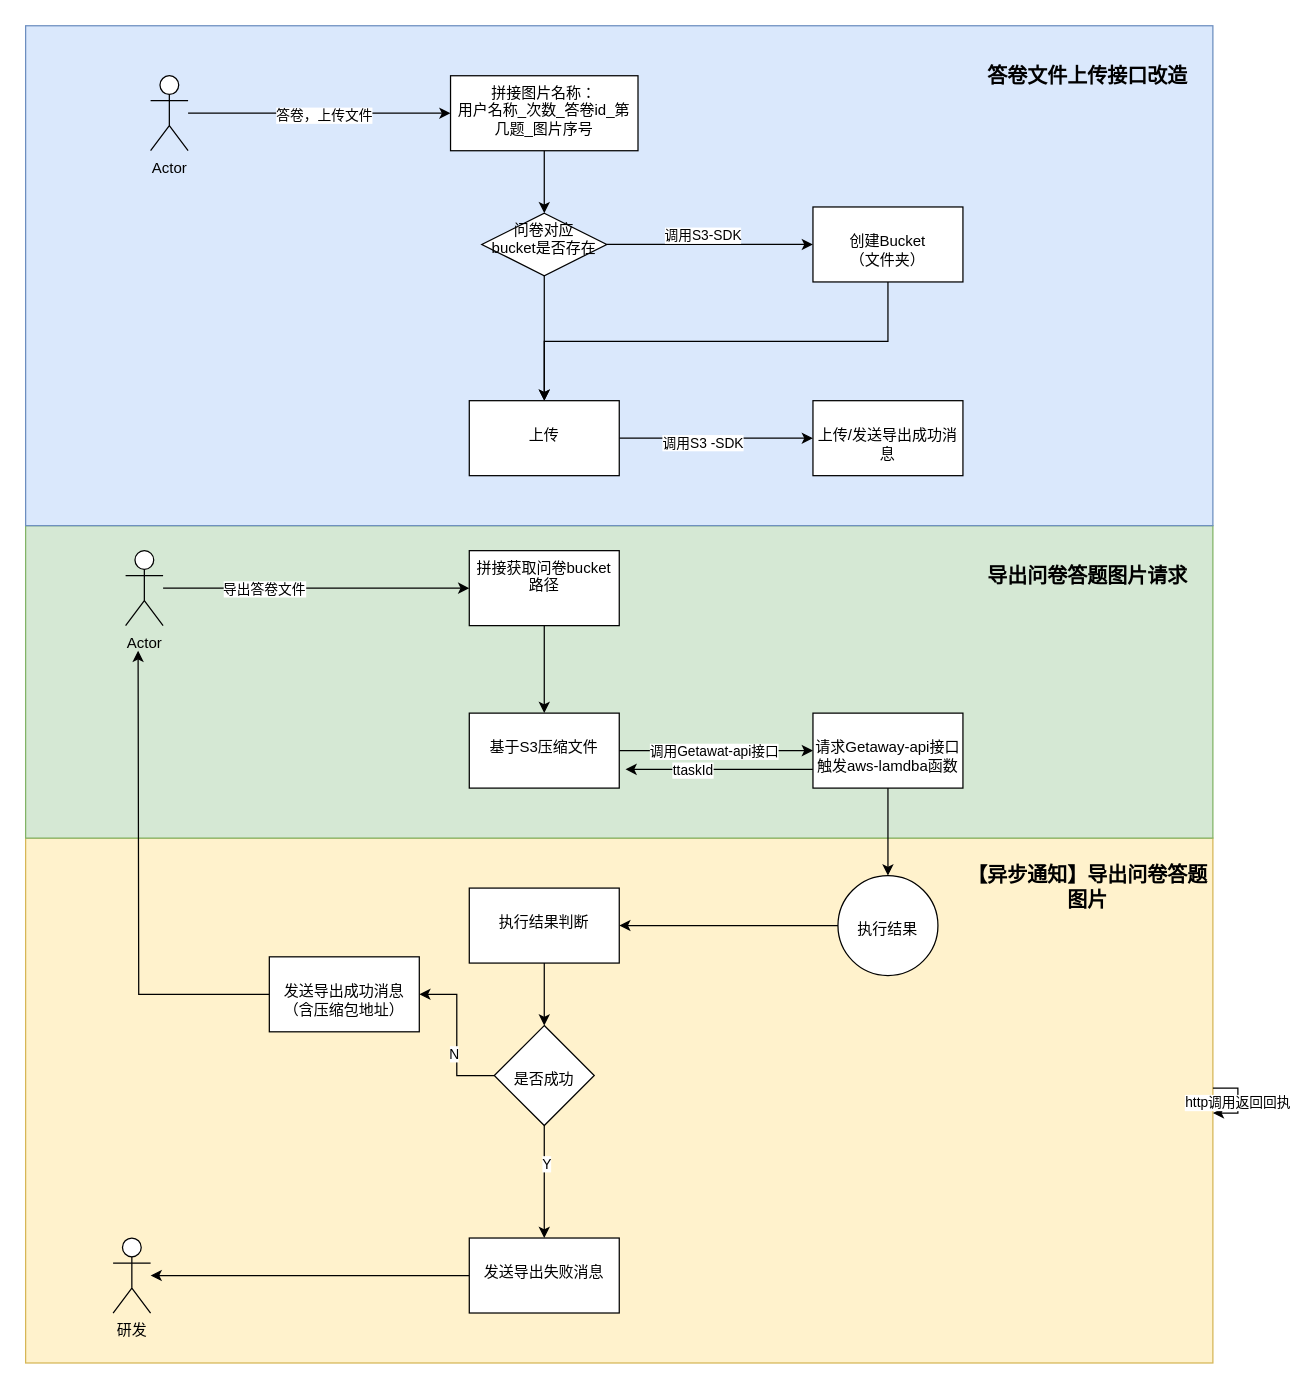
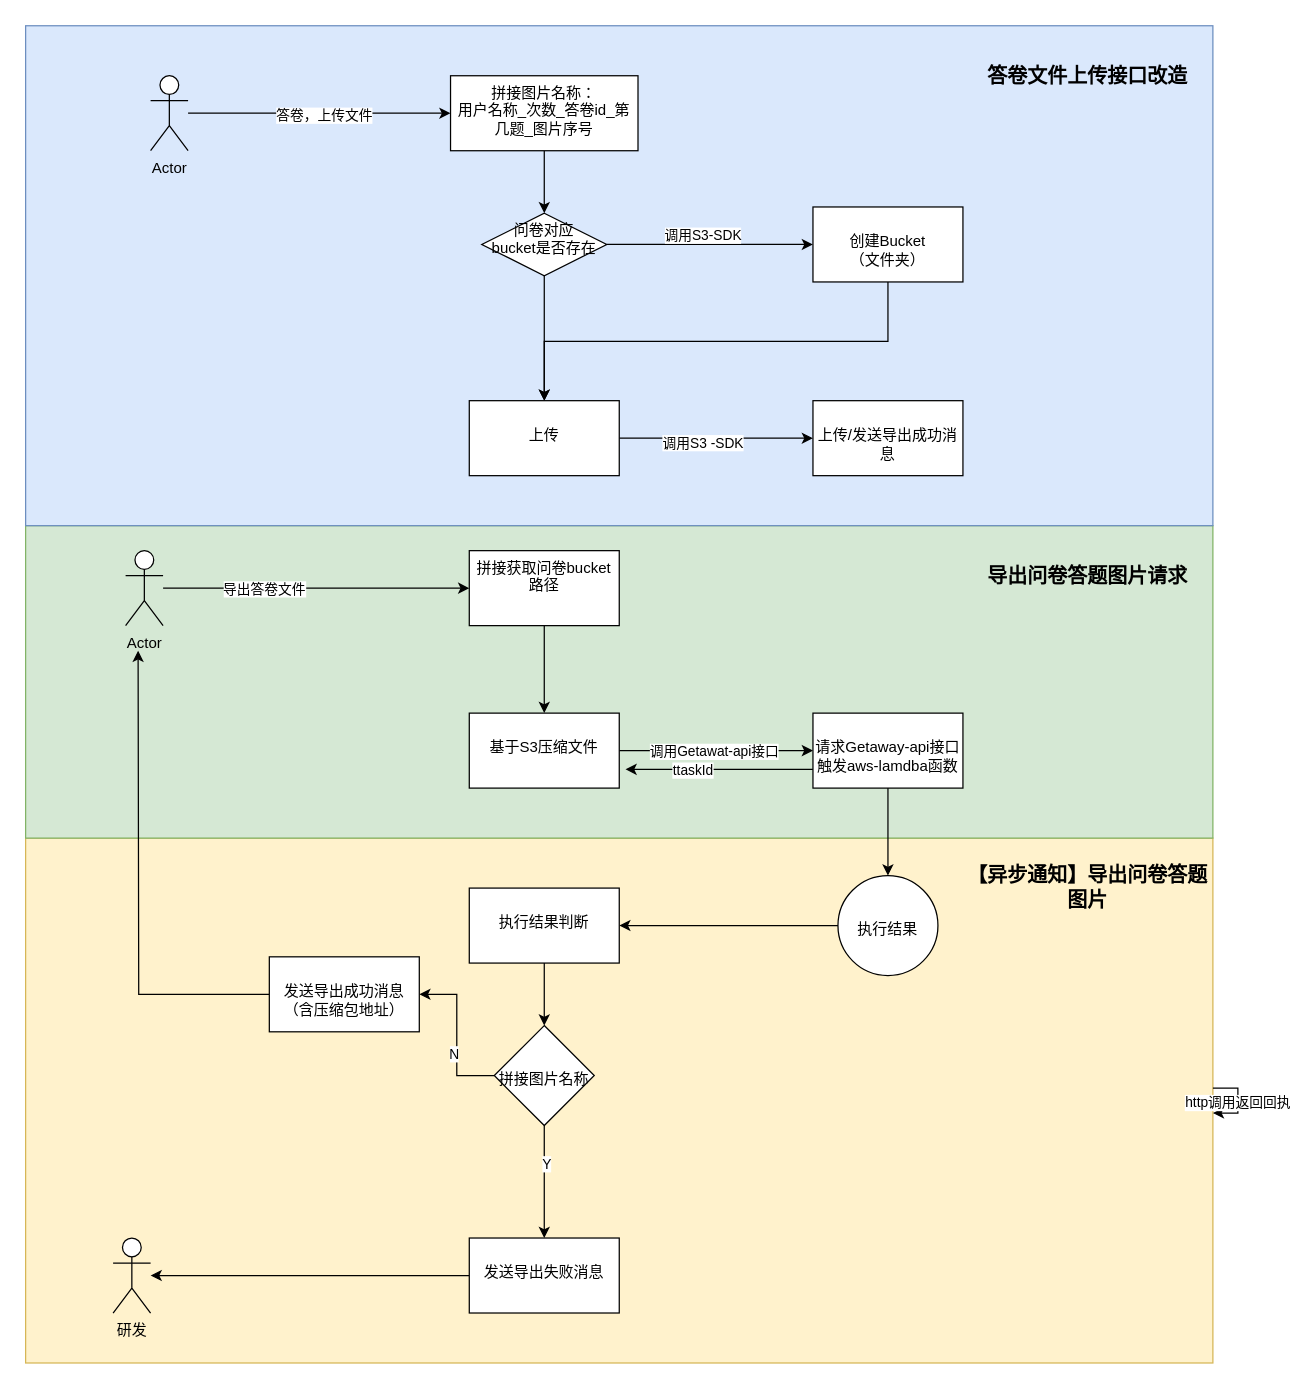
node "是否成功": label "是否成功" -> "拼接图片名称"
